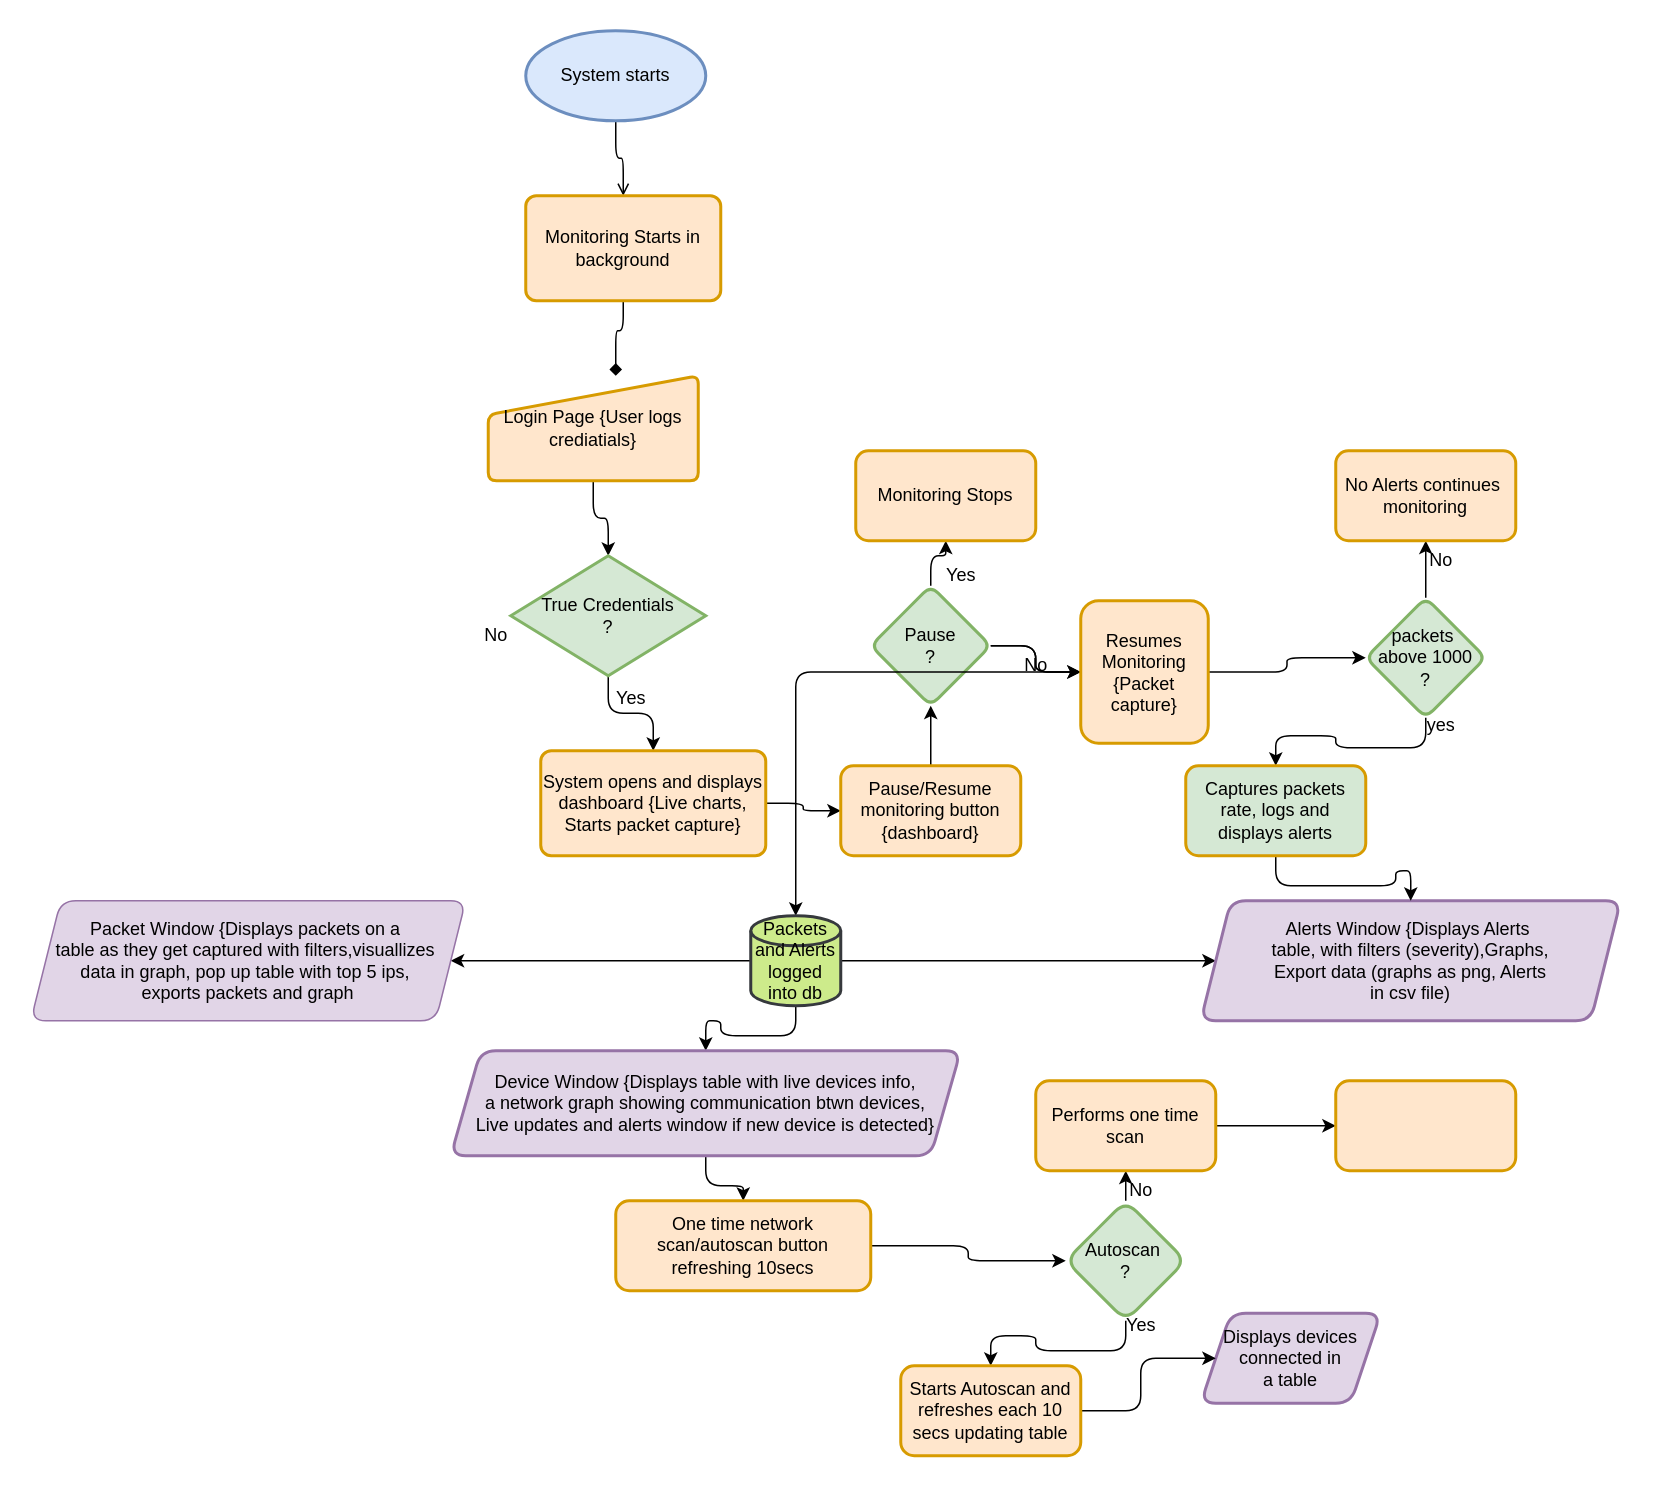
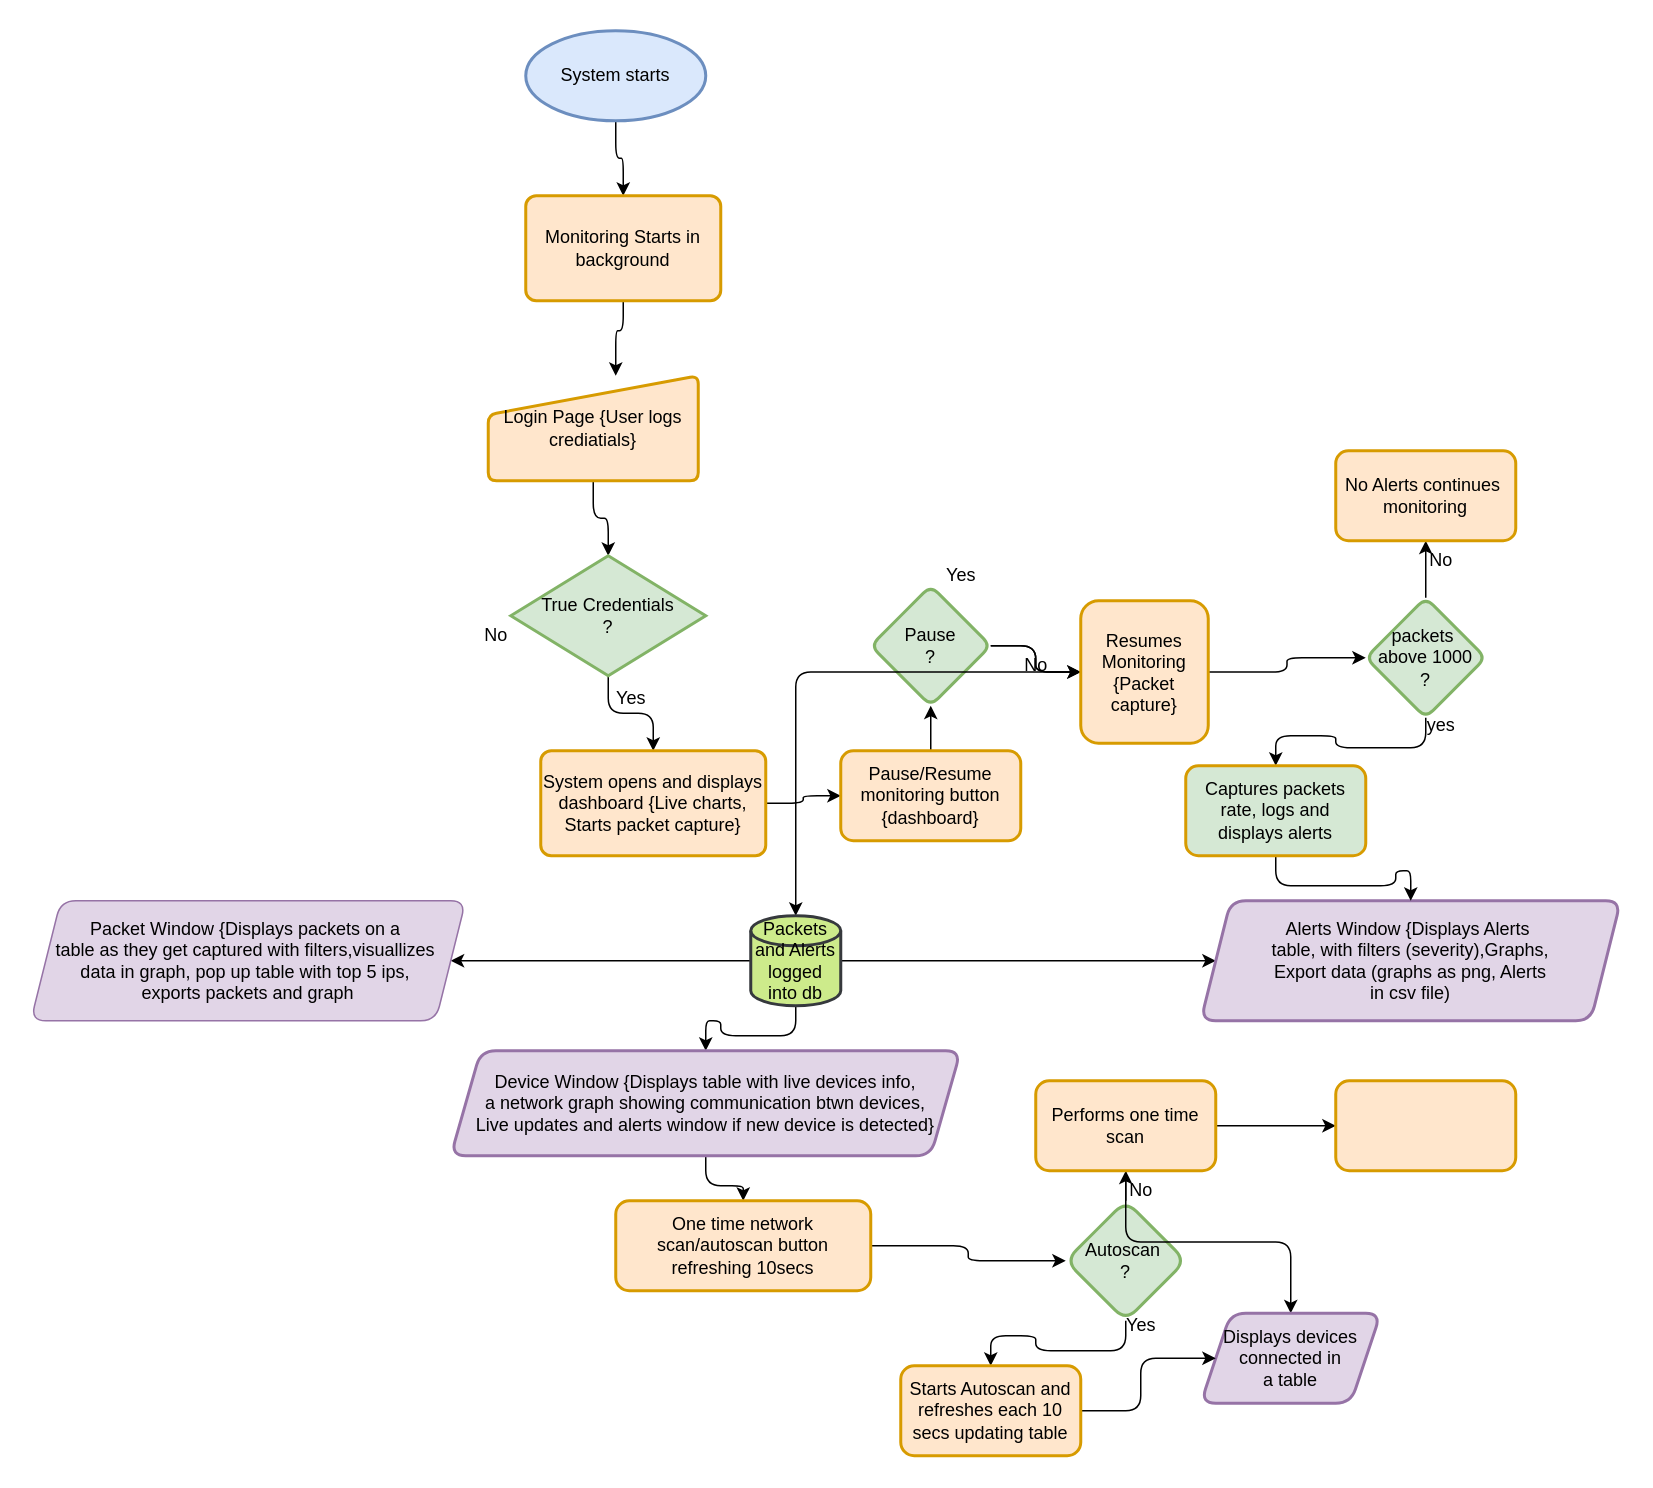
edge "System starts" -> "Monitoring Starts in background": arrowhead open -> classic
edge "Monitoring Starts in background" -> "Login Page {User logs crediatials}": arrowhead diamond -> classic
node "Monitoring Stops": removed
edge "Pause ?" -> "Monitoring Stops": removed
node "Pause/Resume monitoring button {dashboard}": moved (931, 811) -> (931, 796)
edge "Performs one time scan" -> "Displays devices connected in a table": added
